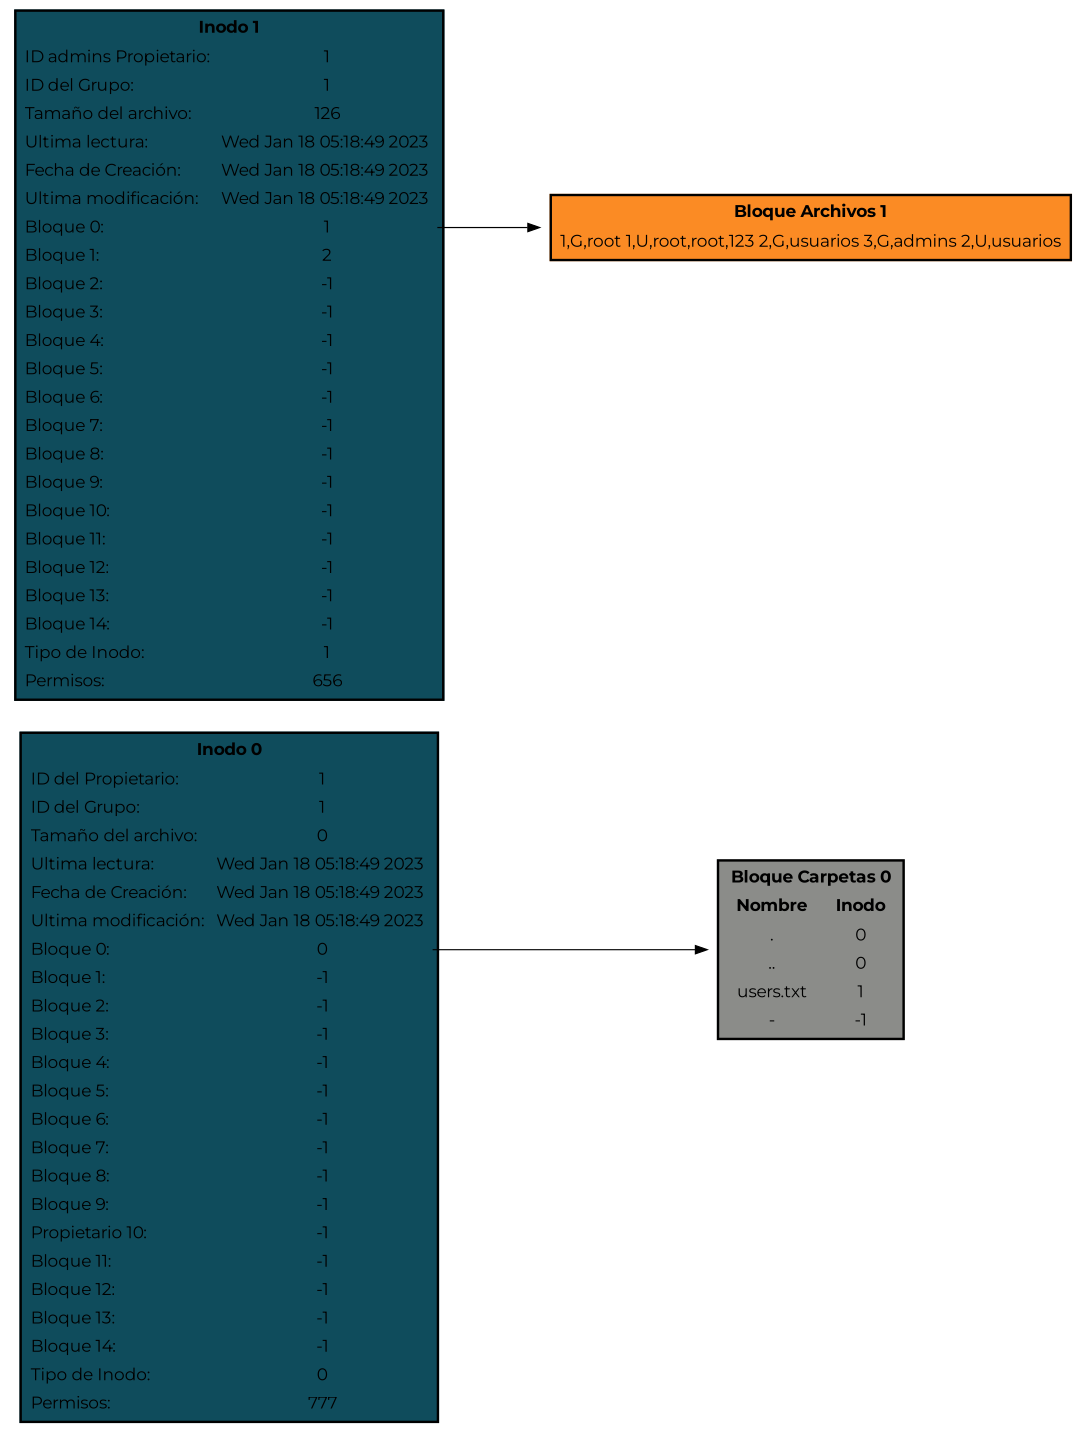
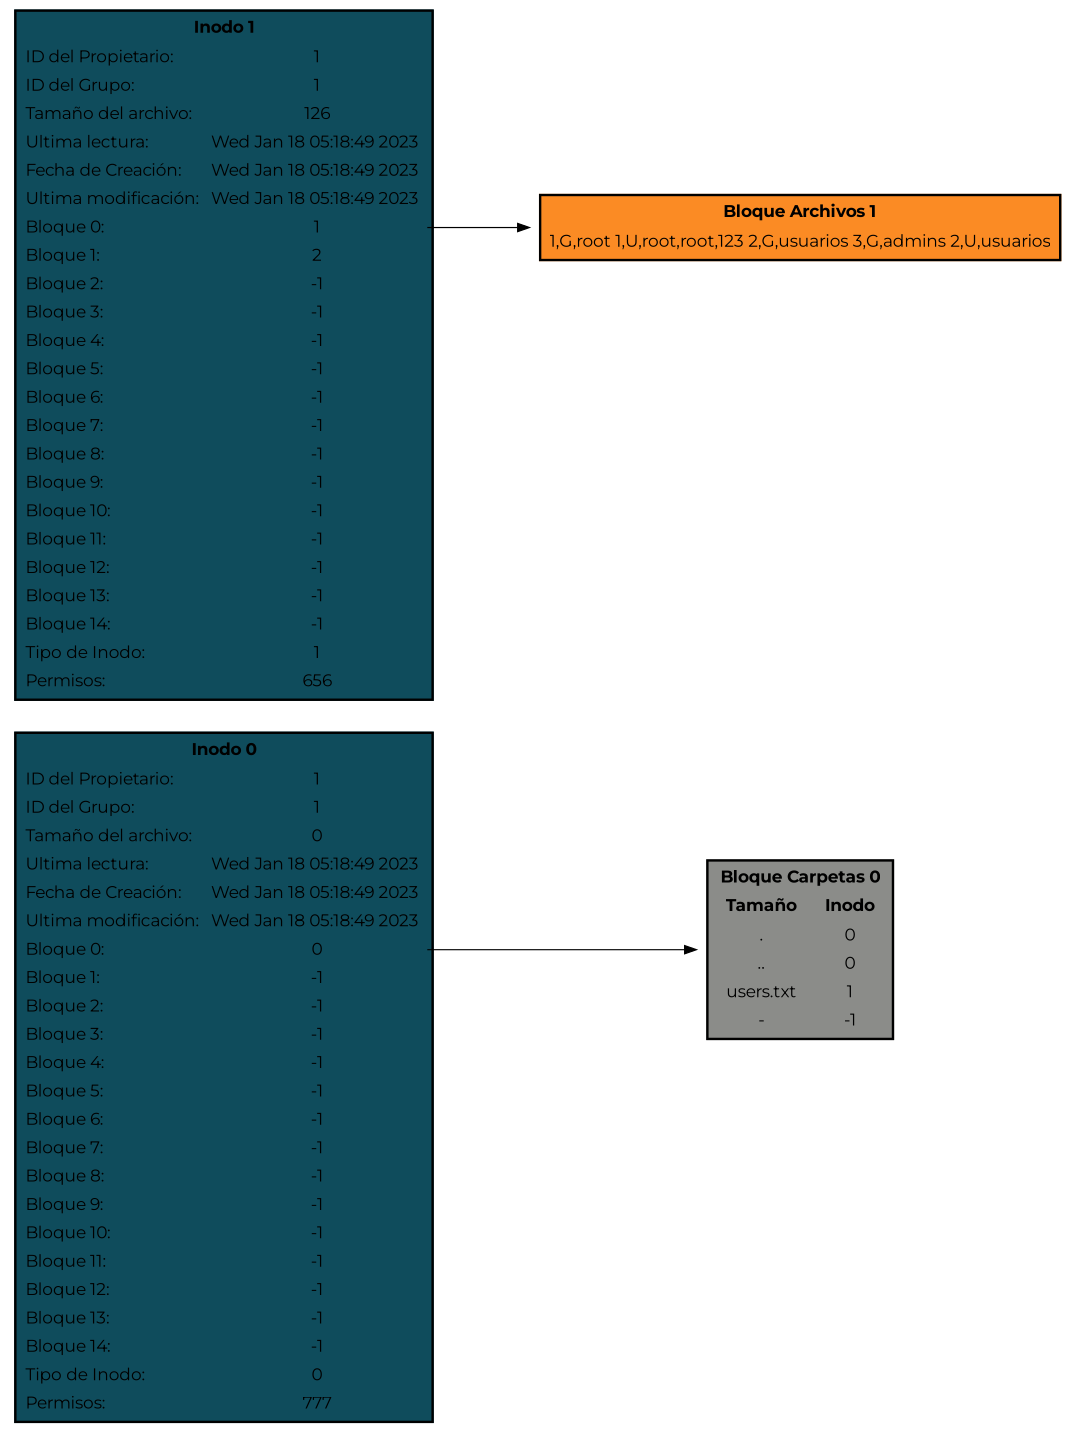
node "Inodo 1": text "ID admins Propietario:" -> "ID del Propietario:"
node "Bloque Carpetas 0": text "Nombre" -> "Tamaño"
node "Inodo 0": text "Propietario 10:" -> "Bloque 10:"
